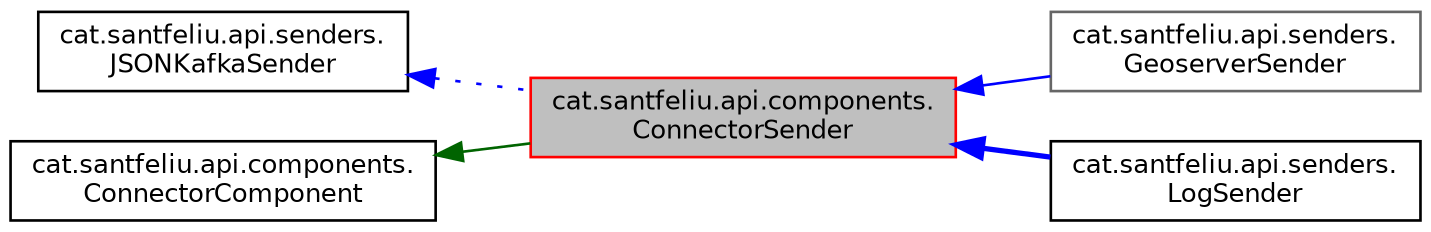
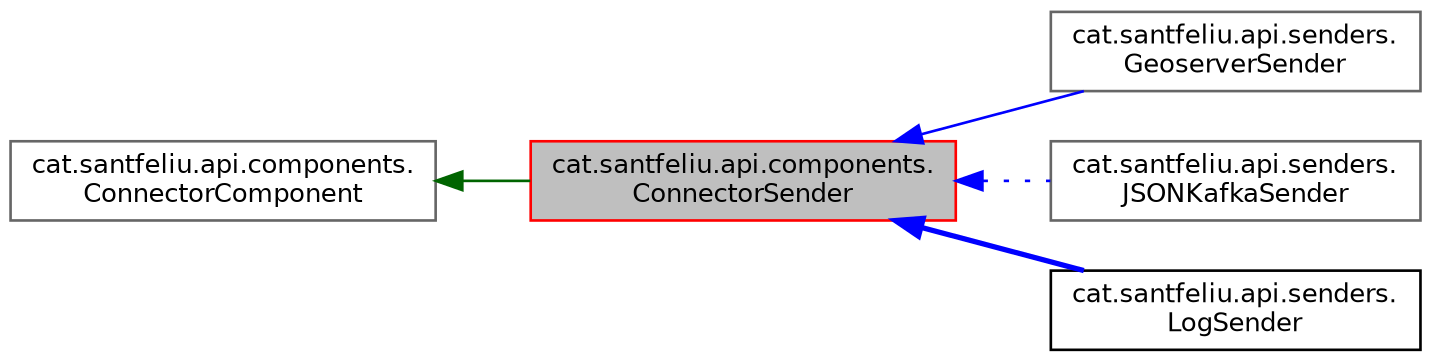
node "cat.santfeliu.api.senders. JSONKafkaSender": color black -> gray40
edge "cat.santfeliu.api.components. ConnectorSender" -> "cat.santfeliu.api.senders. JSONKafkaSender": reversed
node "cat.santfeliu.api.components. ConnectorComponent": color black -> gray40
